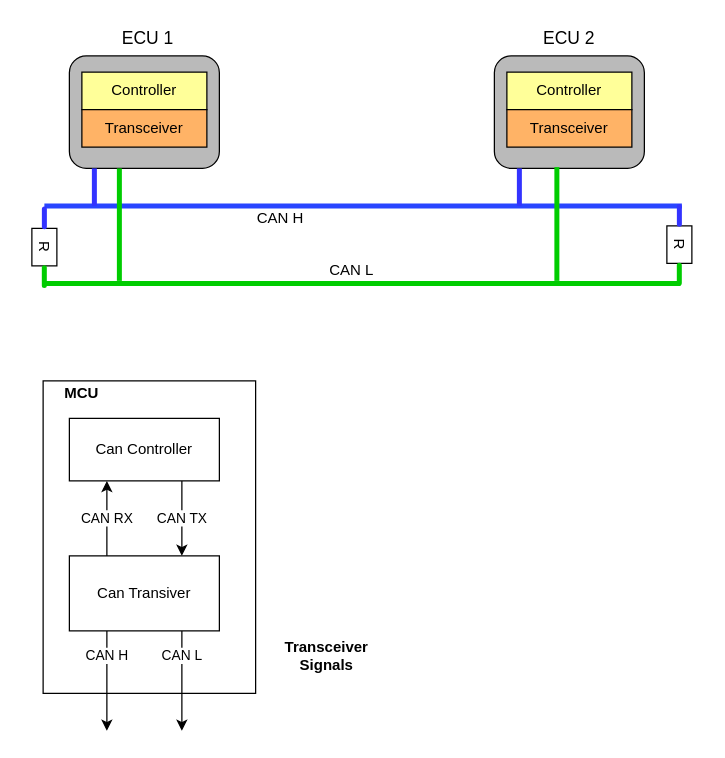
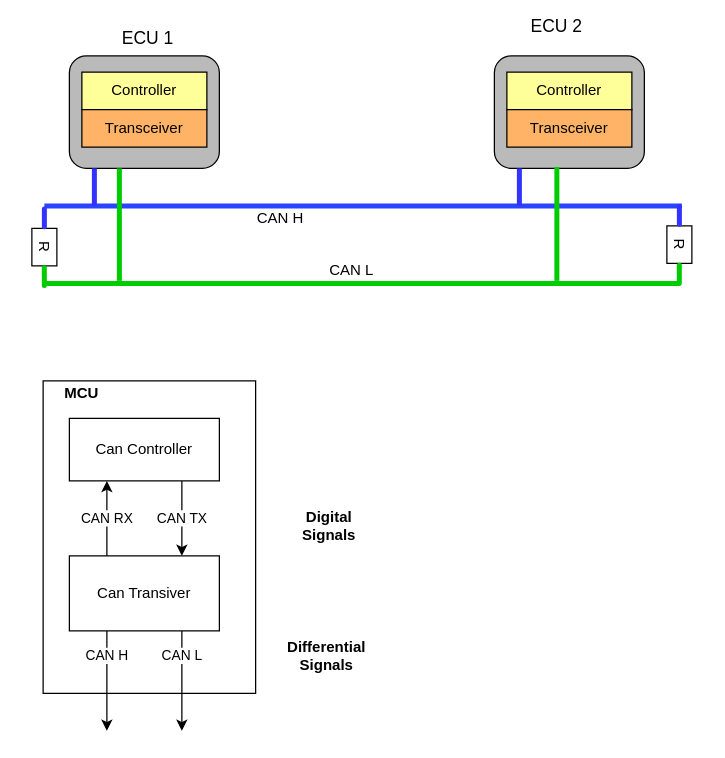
node "ECU 2": moved (569, 38) -> (557, 26)
node "Digital Signals": added
node "Transceiver Signals": label "Transceiver Signals" -> "Differential Signals"
